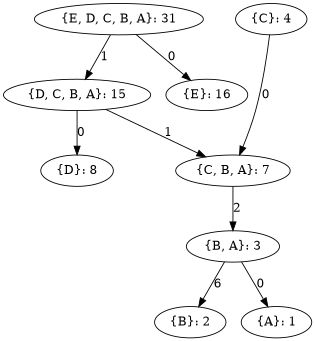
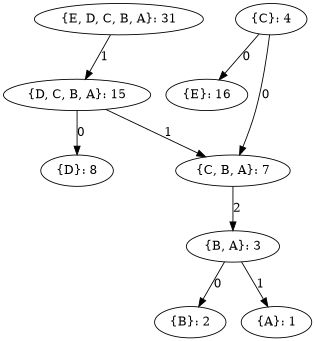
edge "{E, D, C, B, A}: 31" -> "{E}: 16": now "{C}: 4" -> "{E}: 16"
edge "{B, A}: 3" -> "{B}: 2": label "6" -> "0"
edge "{B, A}: 3" -> "{A}: 1": label "0" -> "1"
